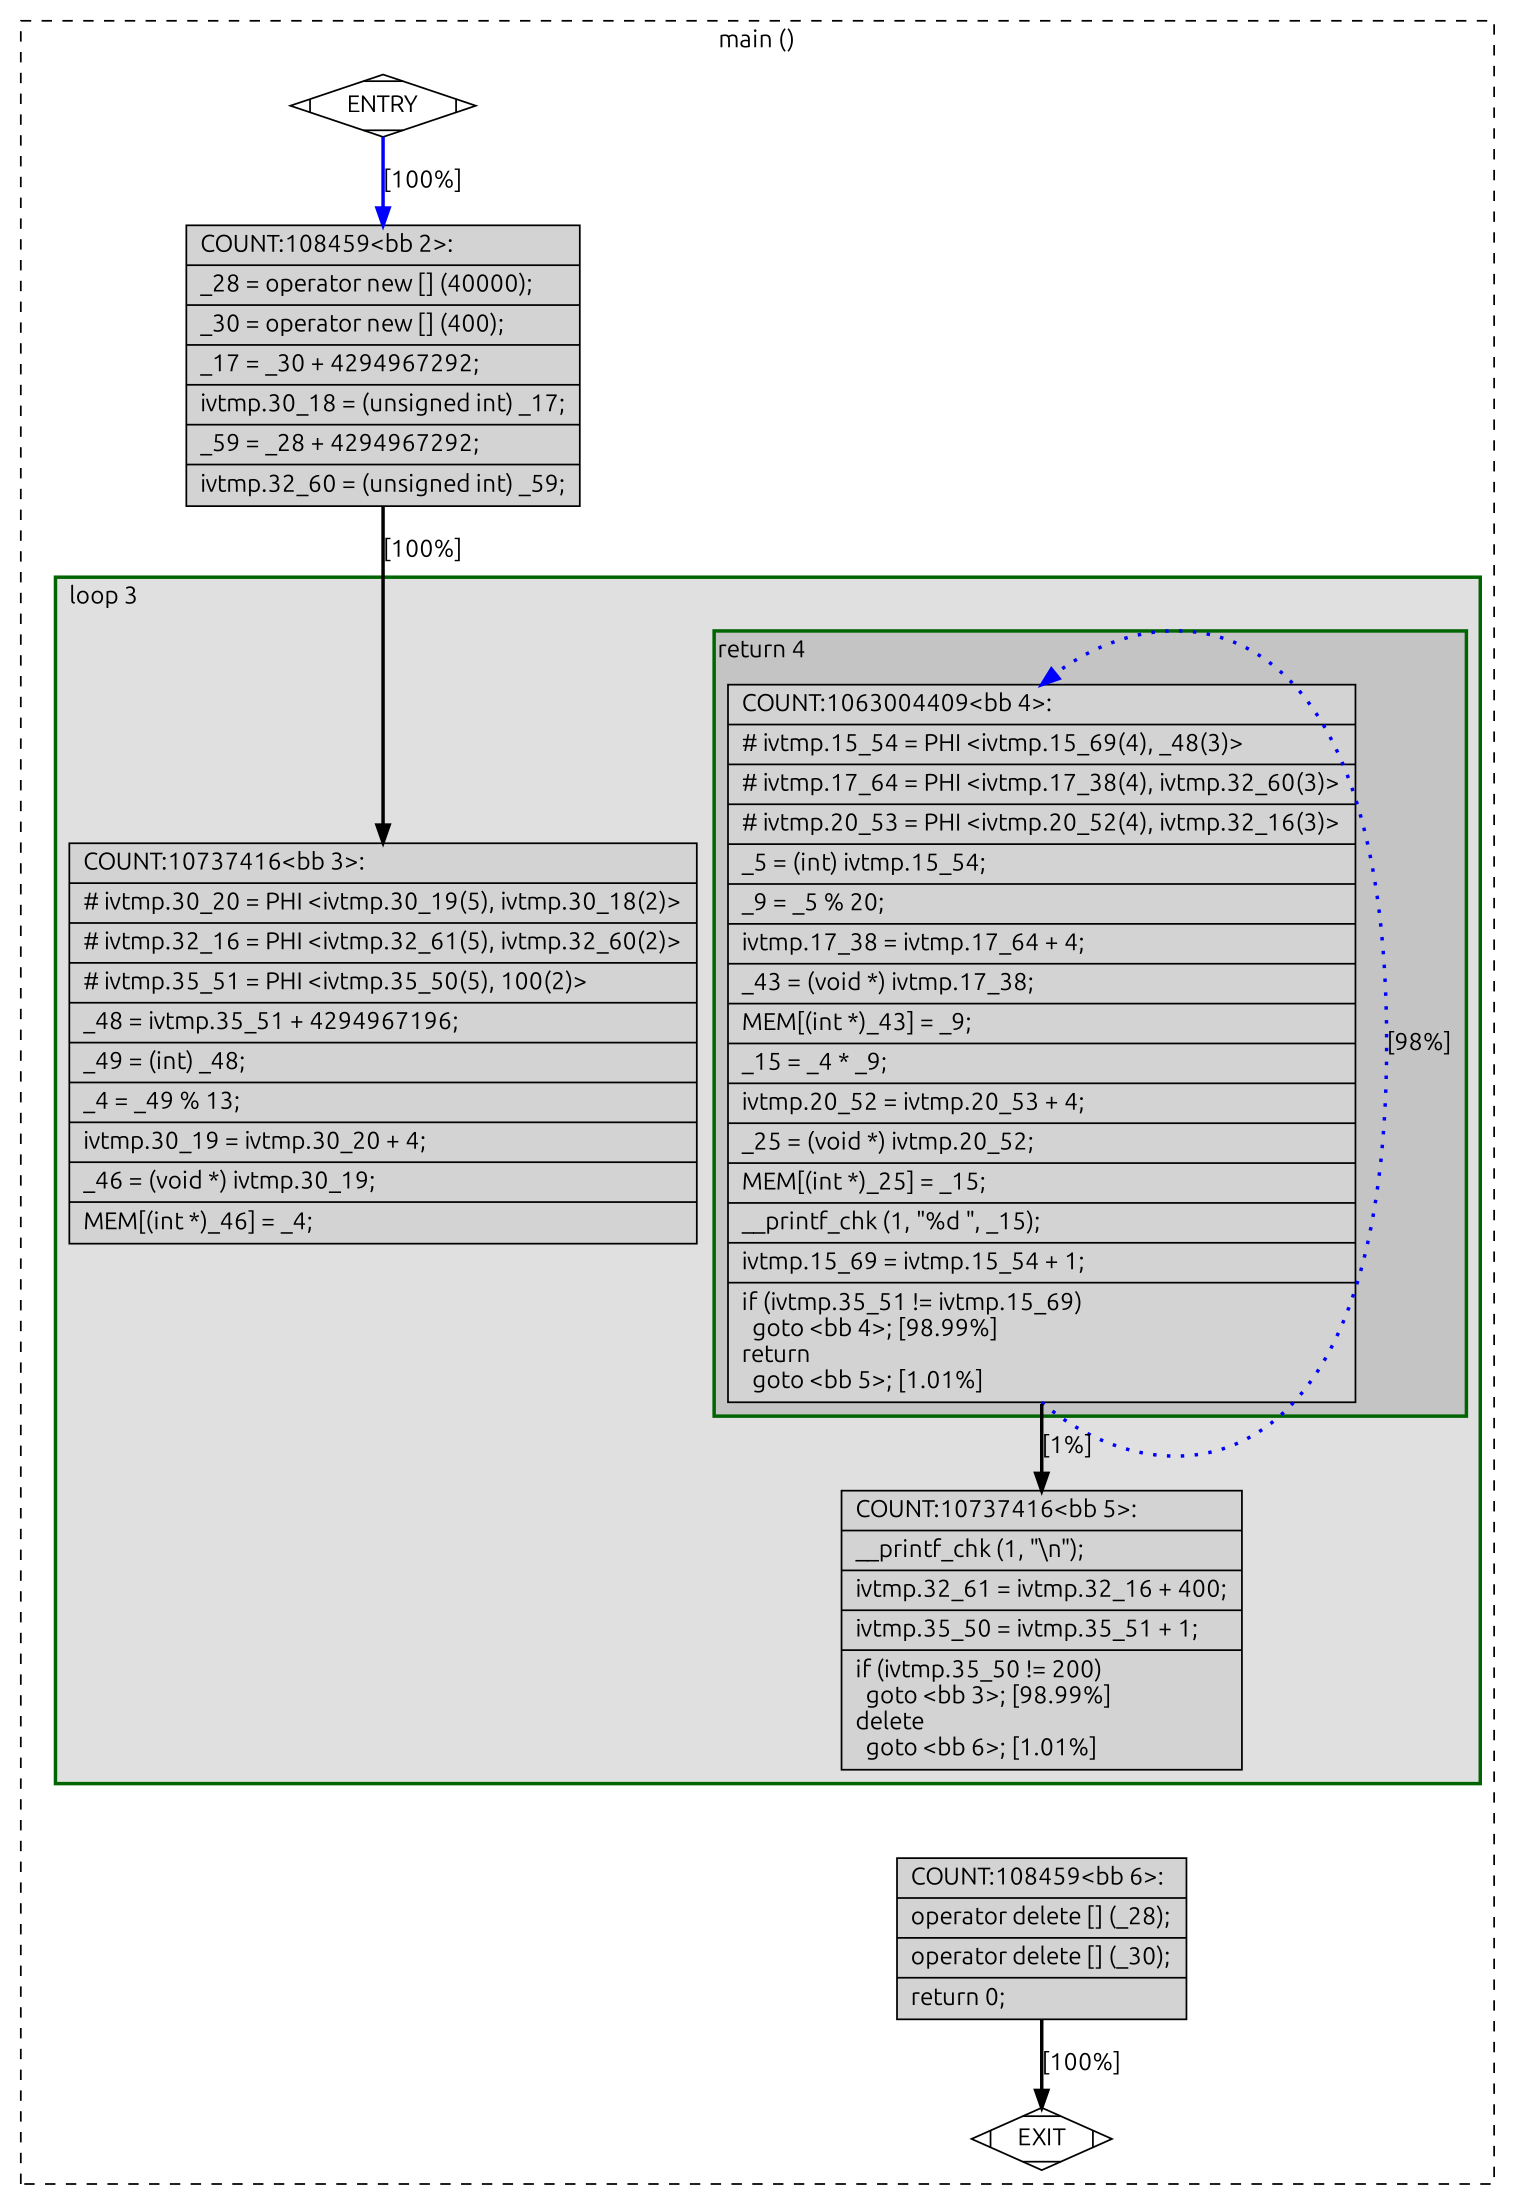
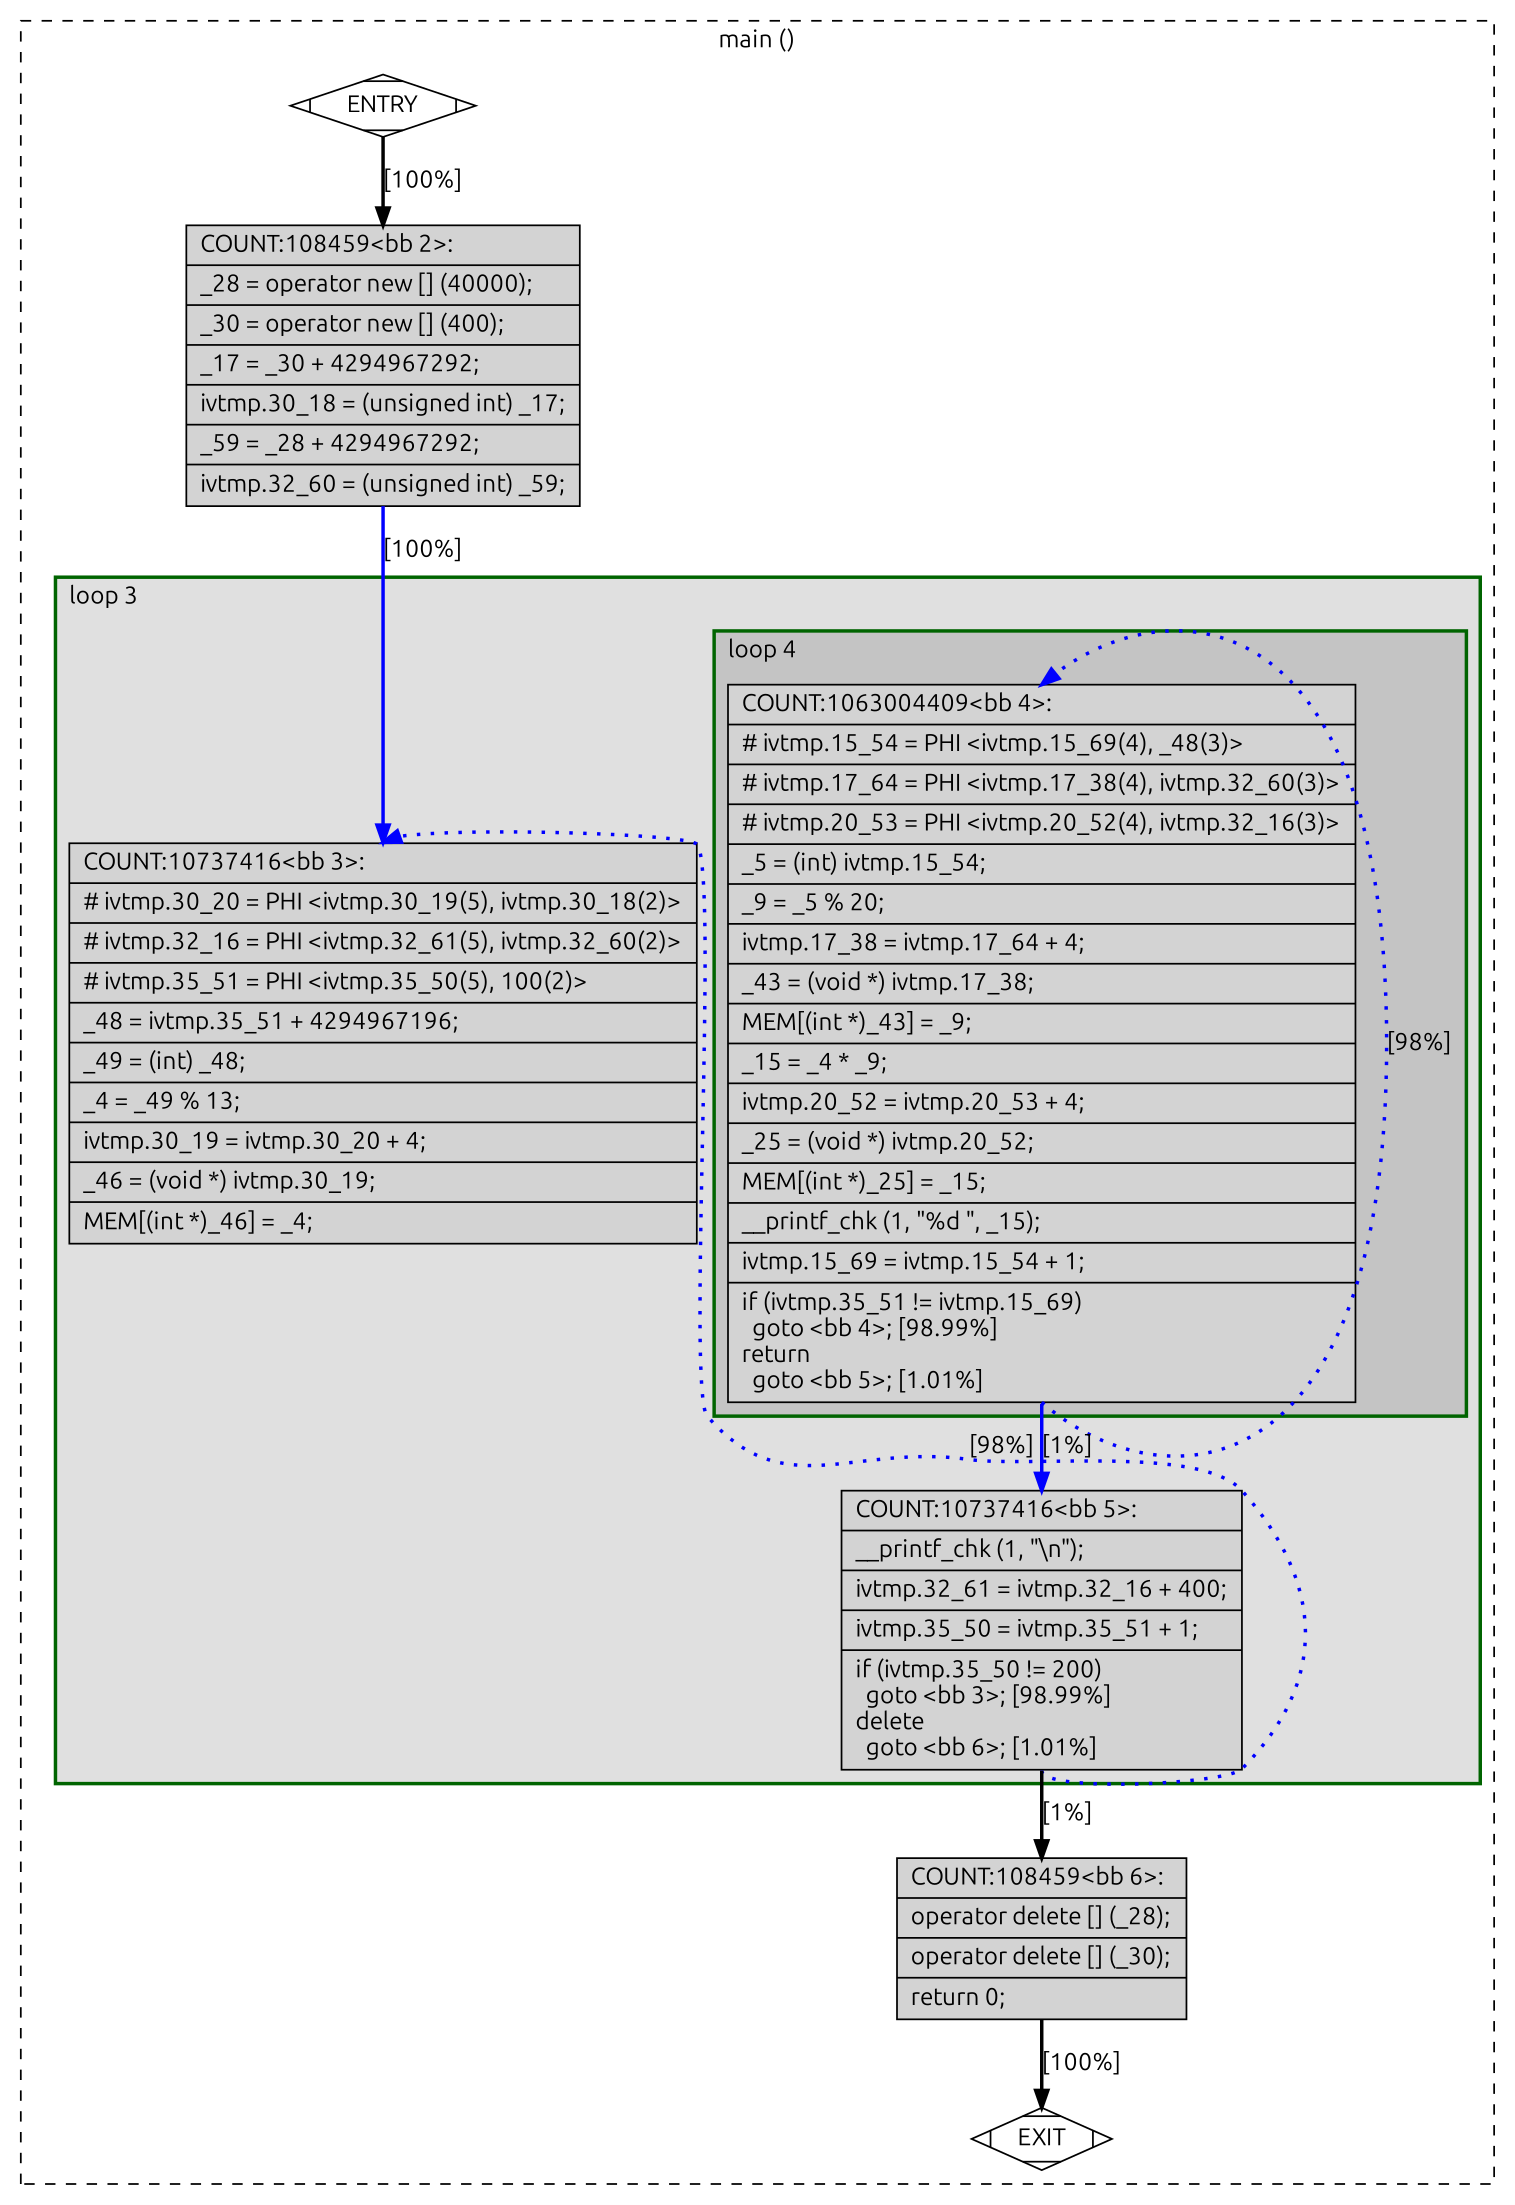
edge "ENTRY" -> "COUNT:108459<bb 2>:": color blue -> black
cluster "return 4": label "return 4" -> "loop 4"
edge "COUNT:108459<bb 2>:" -> "COUNT:10737416<bb 3>:": color black -> blue
edge "COUNT:1063004409<bb 4>:" -> "COUNT:10737416<bb 5>:": color black -> blue
edge "COUNT:10737416<bb 5>:" -> "COUNT:10737416<bb 3>:": added, label "[98%]"
edge "COUNT:10737416<bb 5>:" -> "COUNT:108459<bb 6>:": added, label "[1%]"
